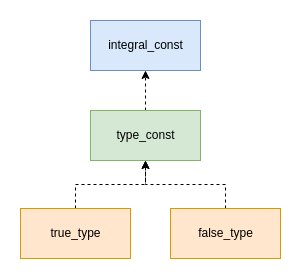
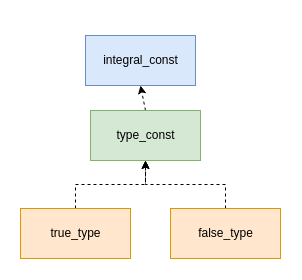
node "integral_const": moved (146, 46) -> (141, 61)
